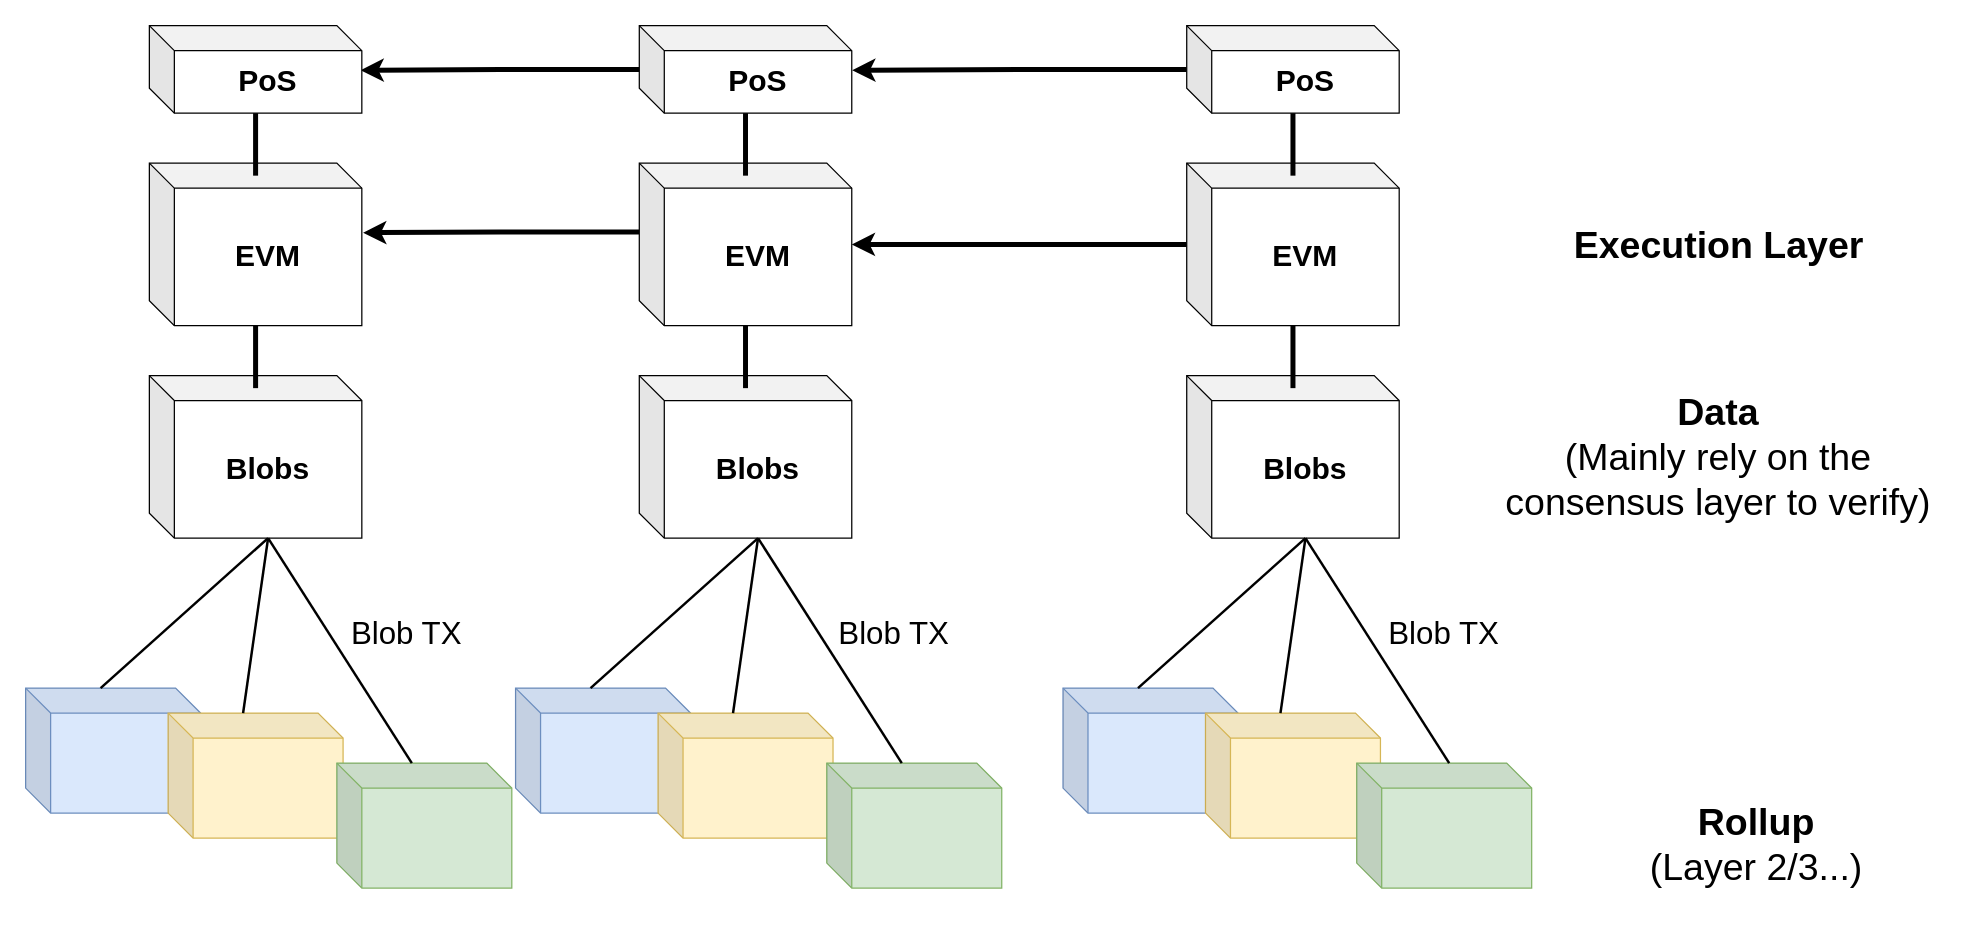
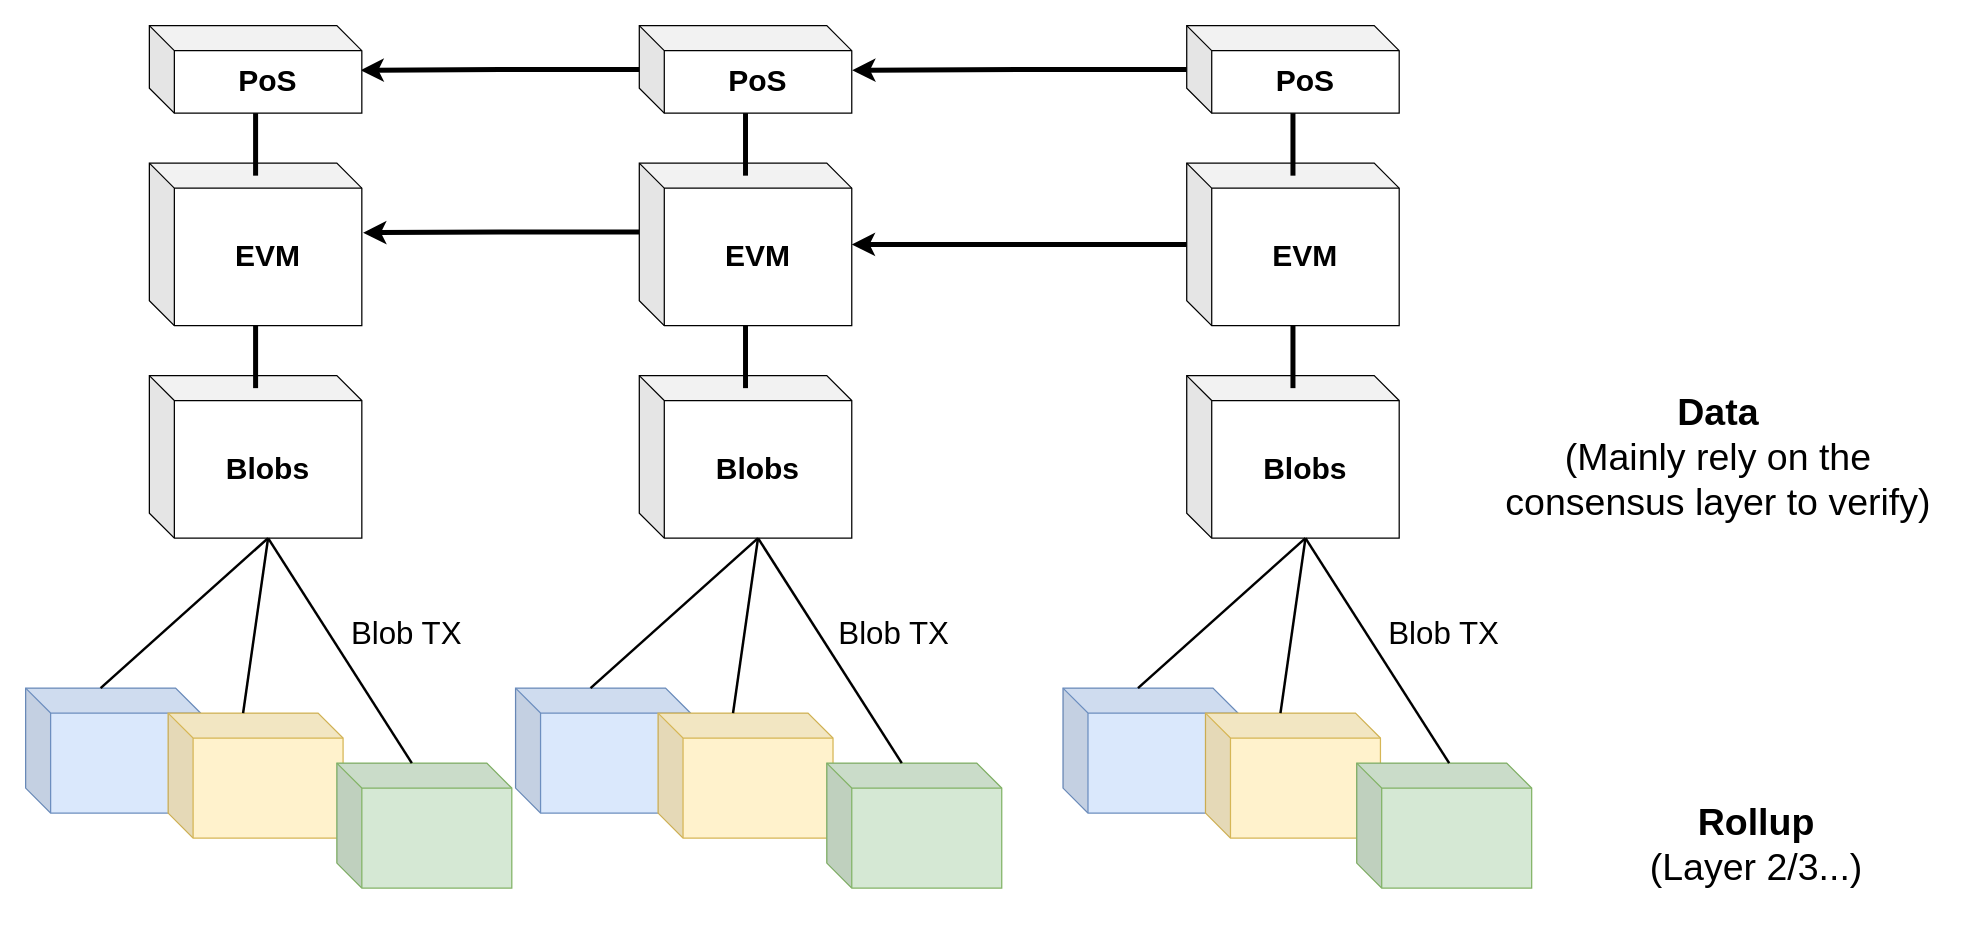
node "Execution Layer": removed
